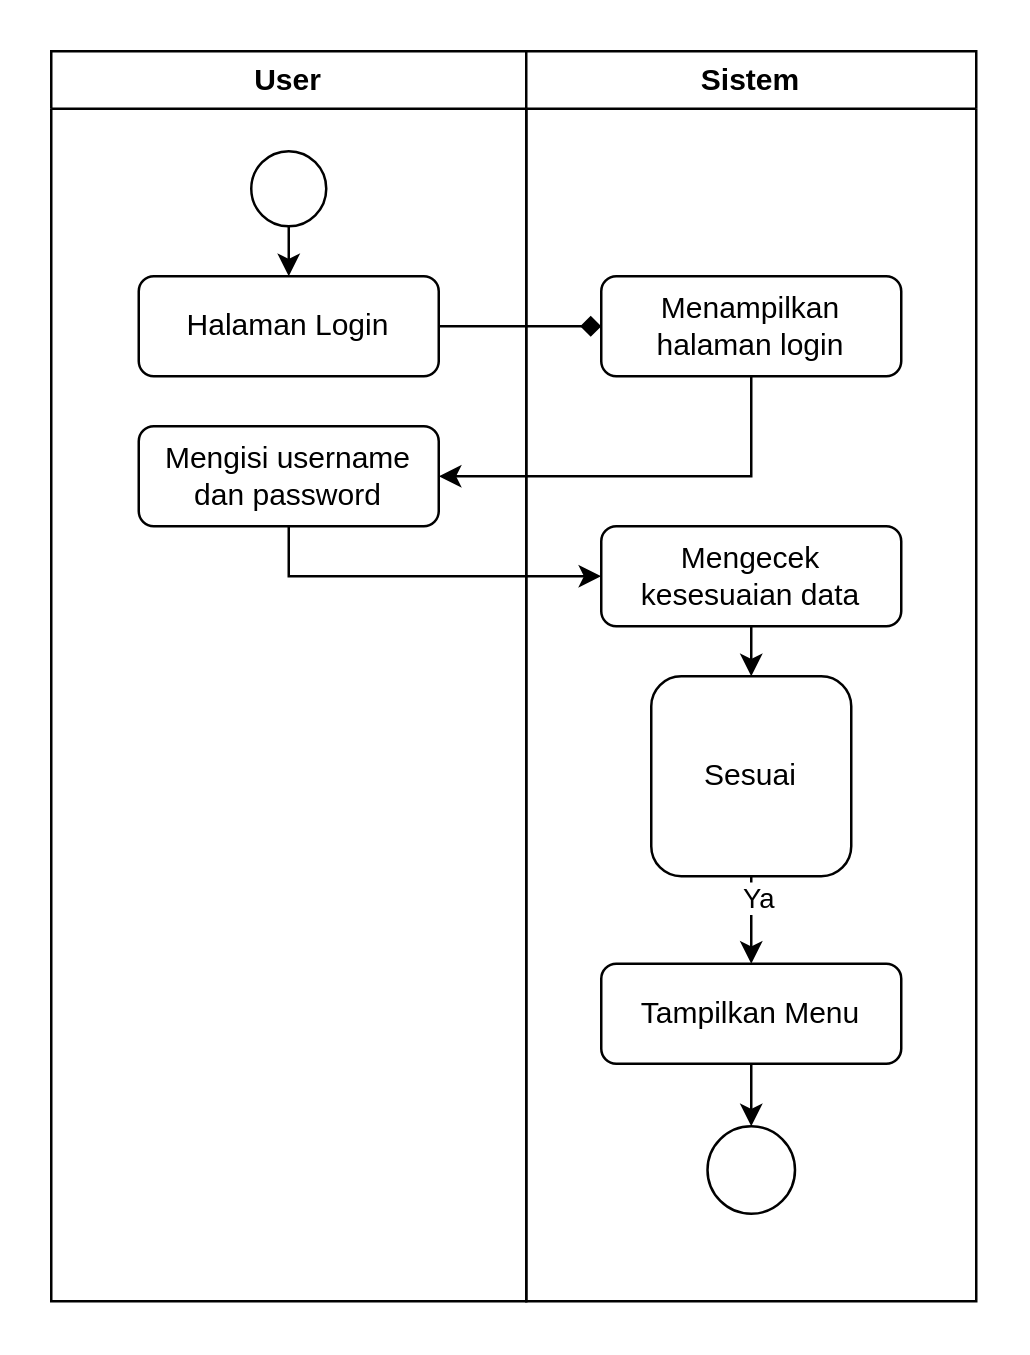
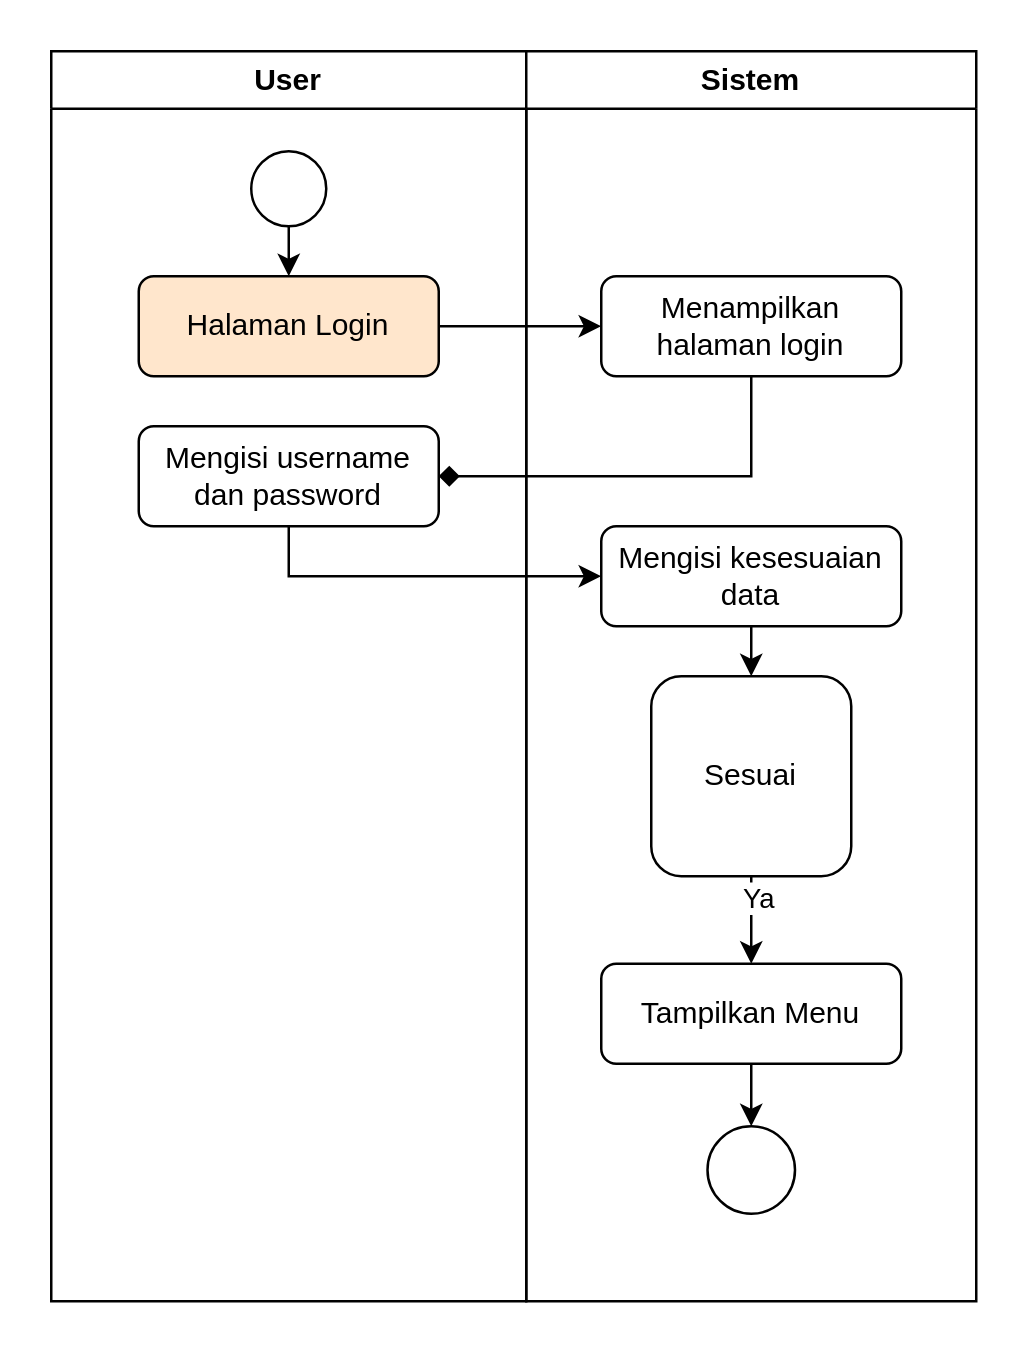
node "Halaman Login": fillcolor #ffffff -> #ffe6cc
edge "Halaman Login" -> "Menampilkan halaman login": arrowhead diamond -> classic
edge "Menampilkan halaman login" -> "Mengisi username dan password": arrowhead classic -> diamond
node "Mengecek kesesuaian data": label "Mengecek kesesuaian data" -> "Mengisi kesesuaian data"
